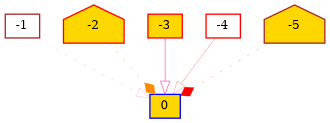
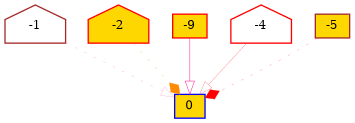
node "-1": shape box -> house
node "-3": label "-3" -> "-9"
node "-4": shape box -> house
node "-5": shape house -> box
